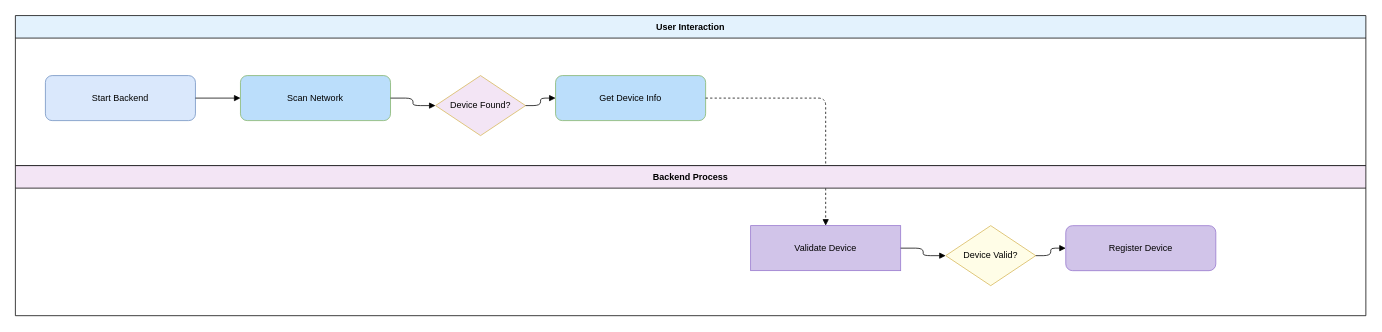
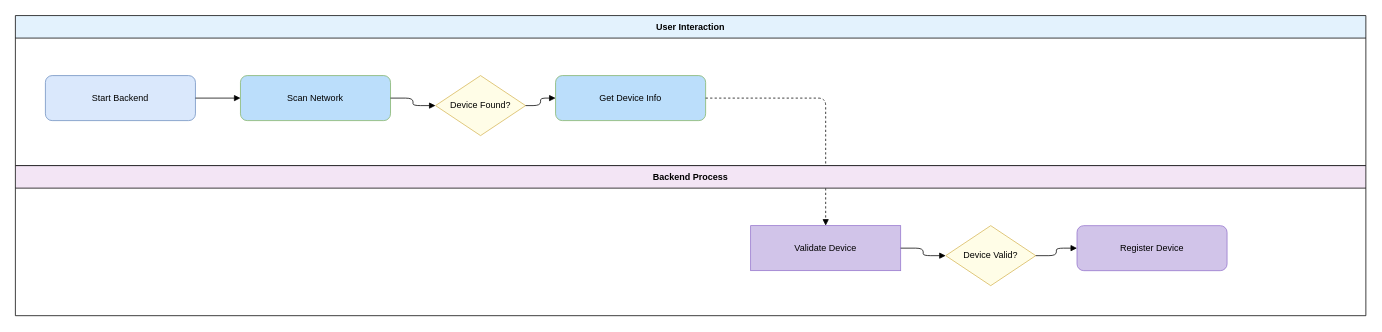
node "Device Found?": fillcolor #f3e5f5 -> #fffde7
node "Register Device": moved (1140, 248) -> (1152, 248)
